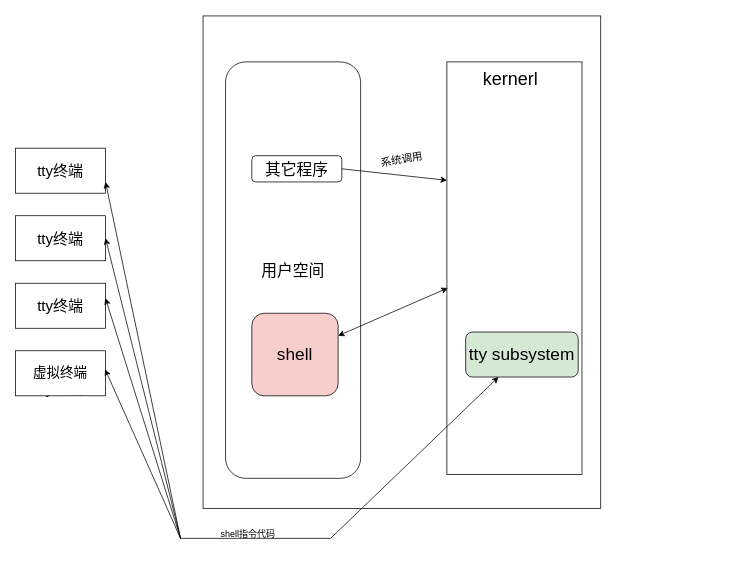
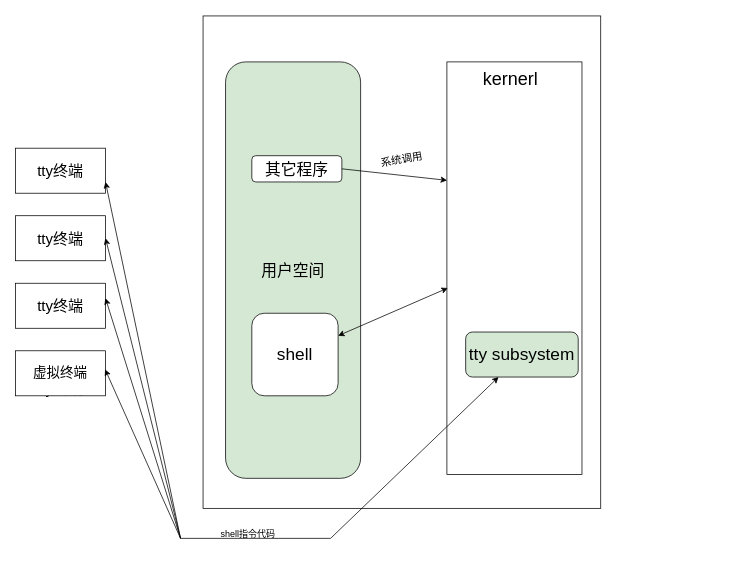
node "用户空间": fillcolor #ffffff -> #d5e8d4
node "shell": fillcolor #f8cecc -> #ffffff
